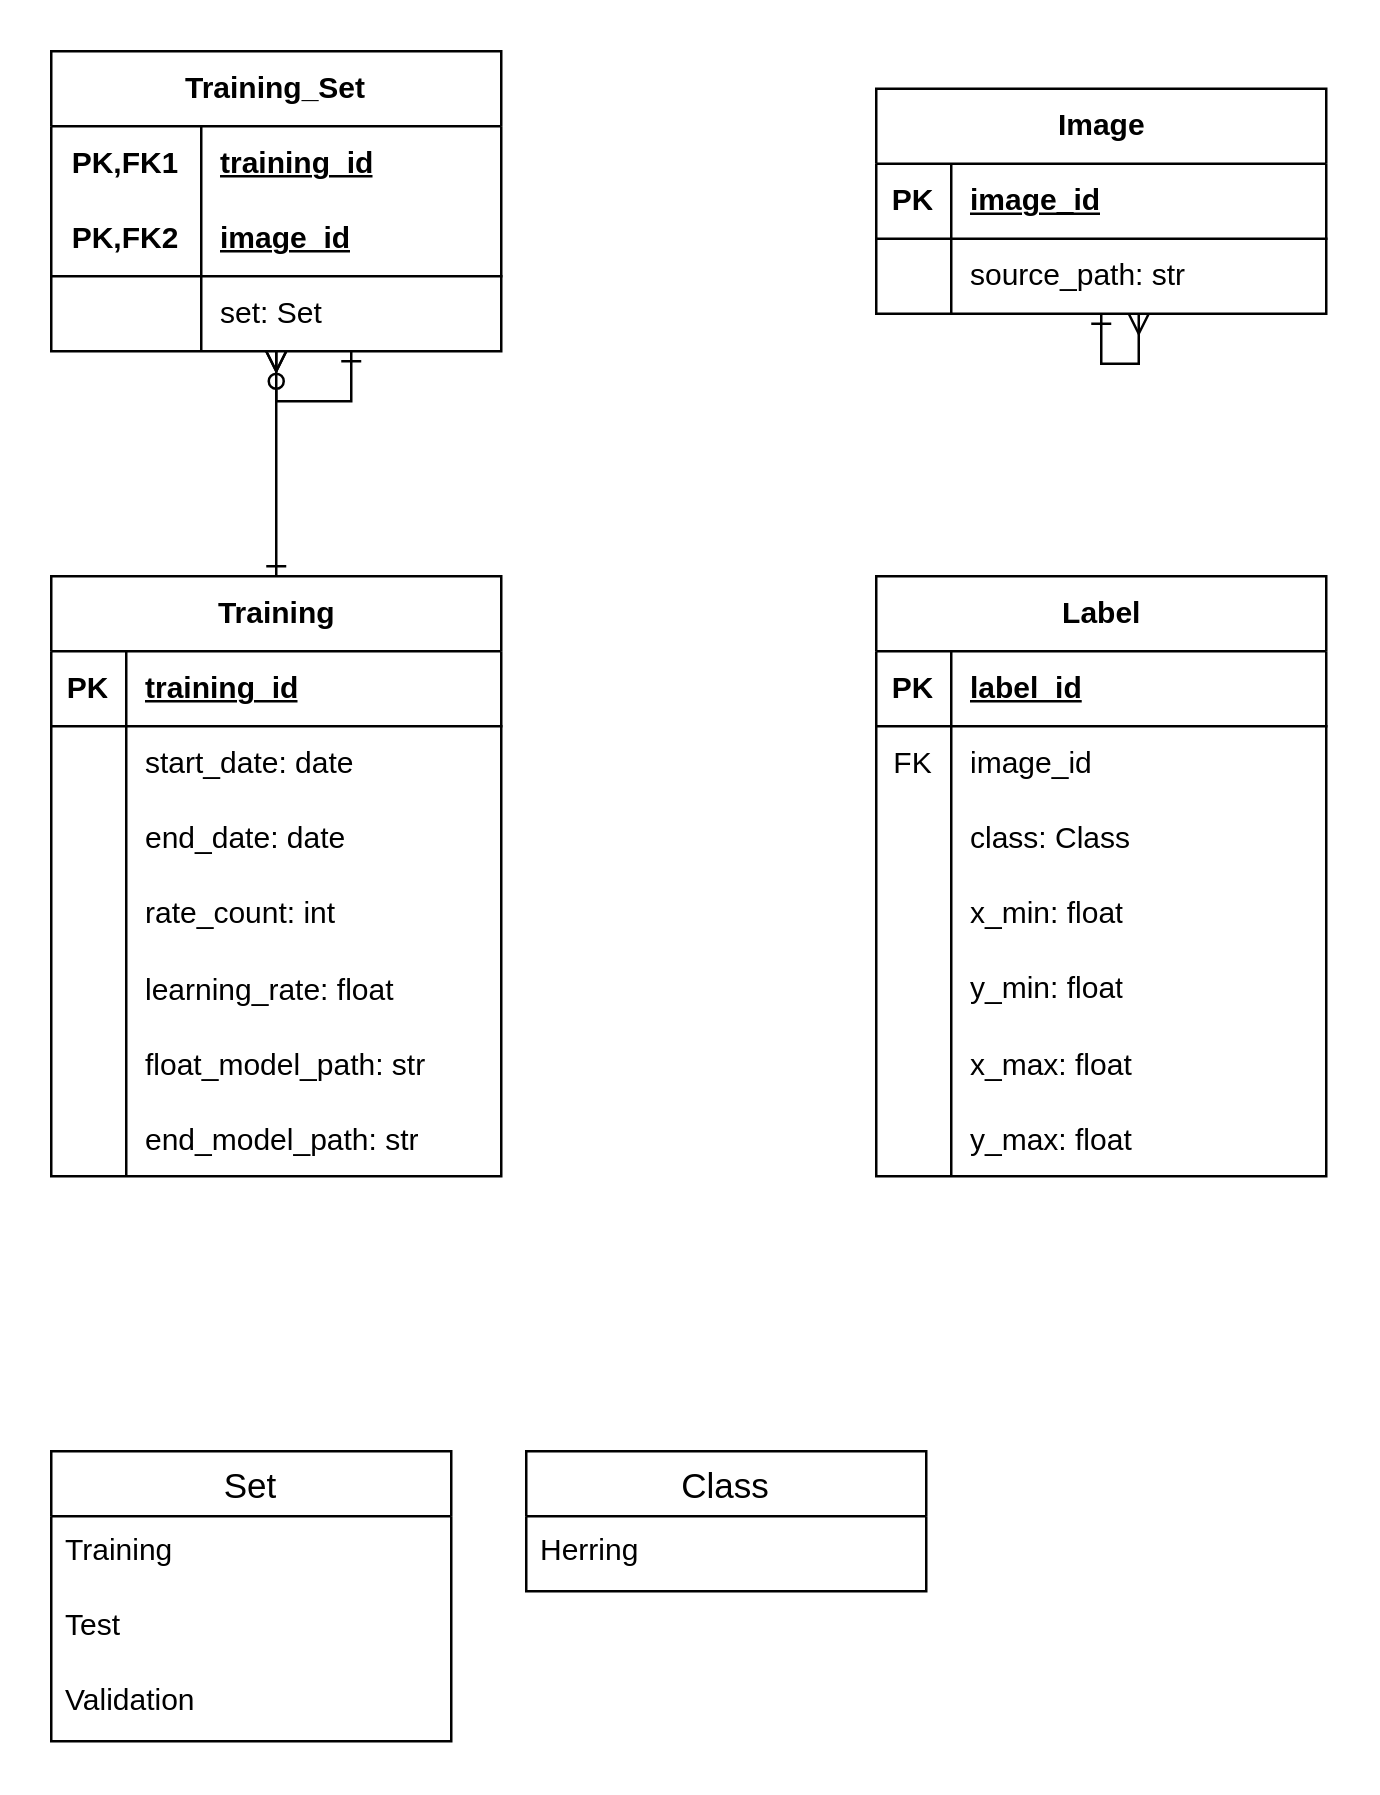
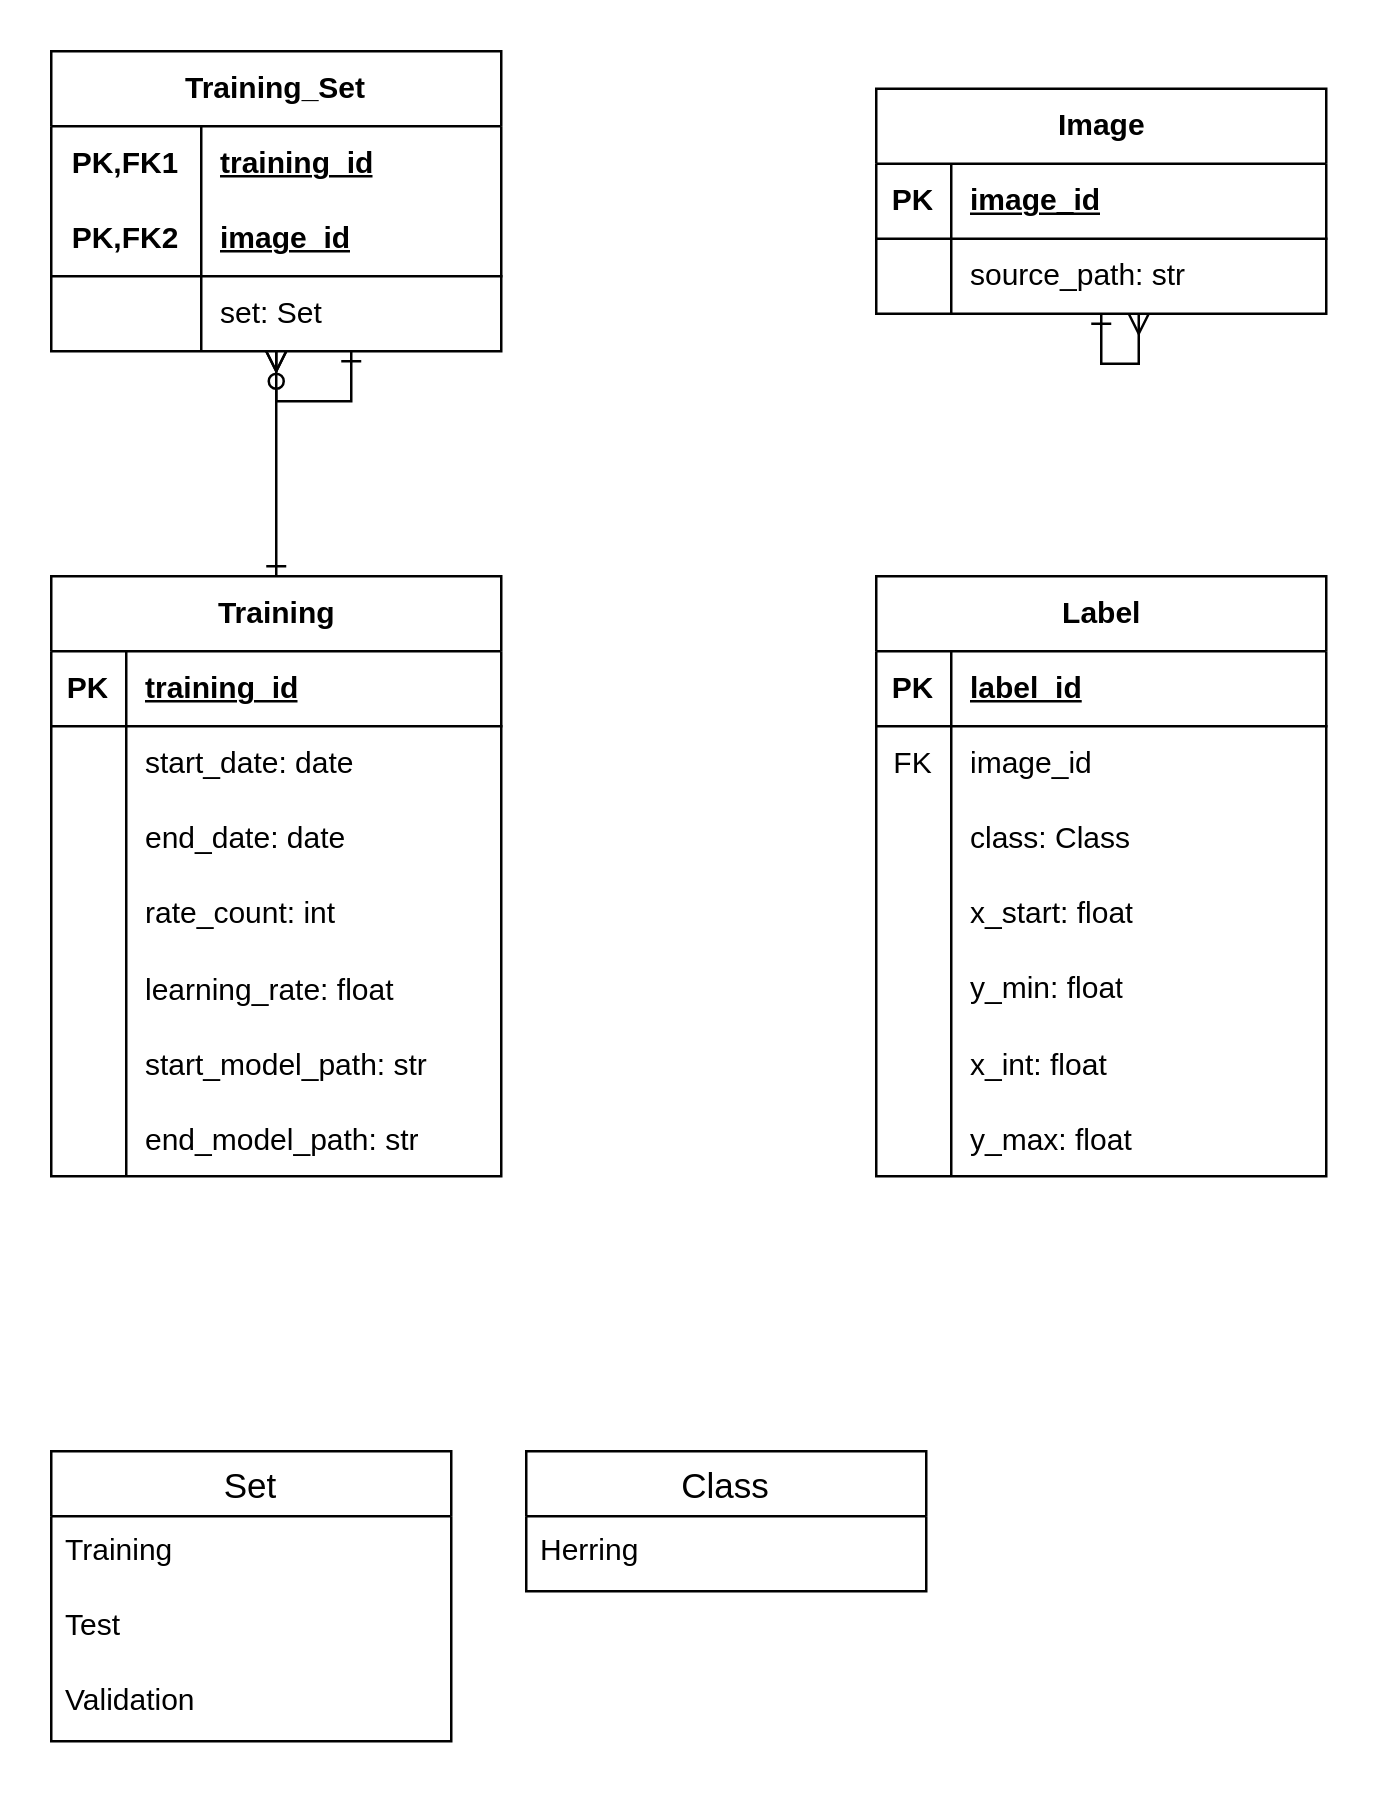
node "x_min: float": label "x_min: float" -> "x_start: float"
node "float_model_path: str": label "float_model_path: str" -> "start_model_path: str"
node "x_max: float": label "x_max: float" -> "x_int: float"
